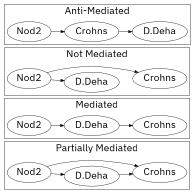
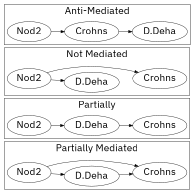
cluster "Mediated": label "Mediated" -> "Partially"
